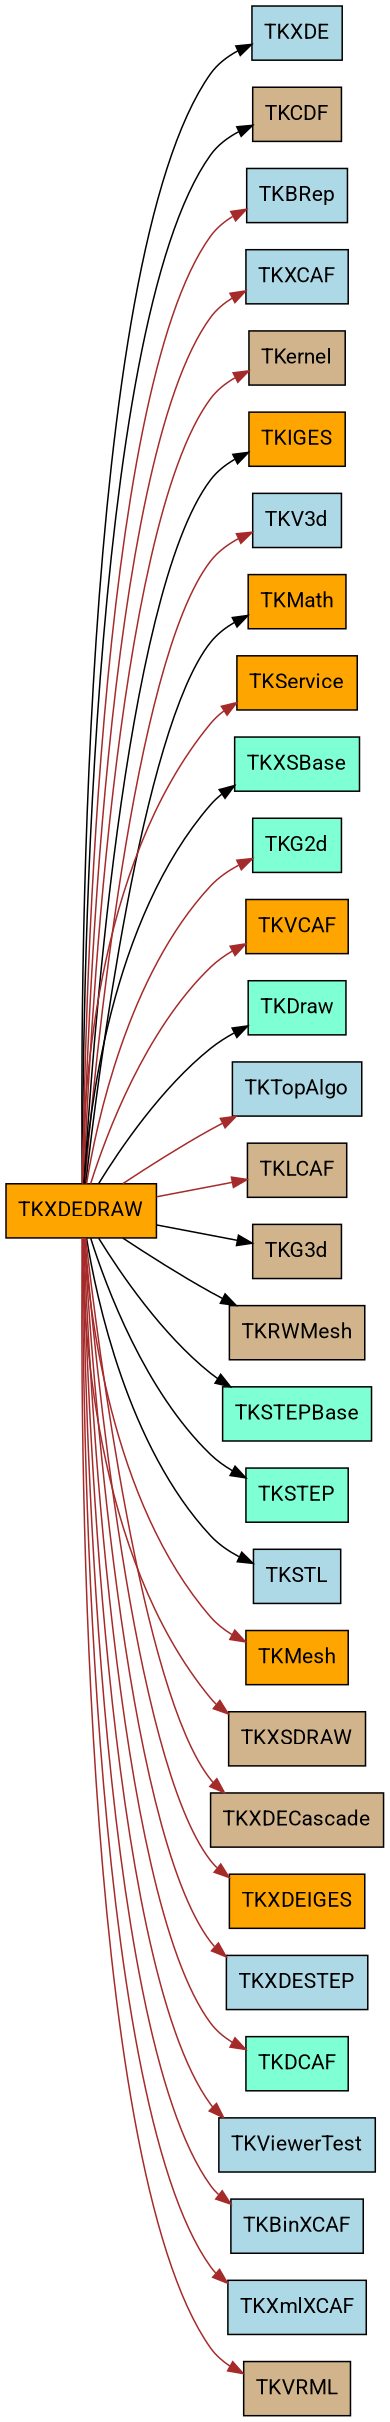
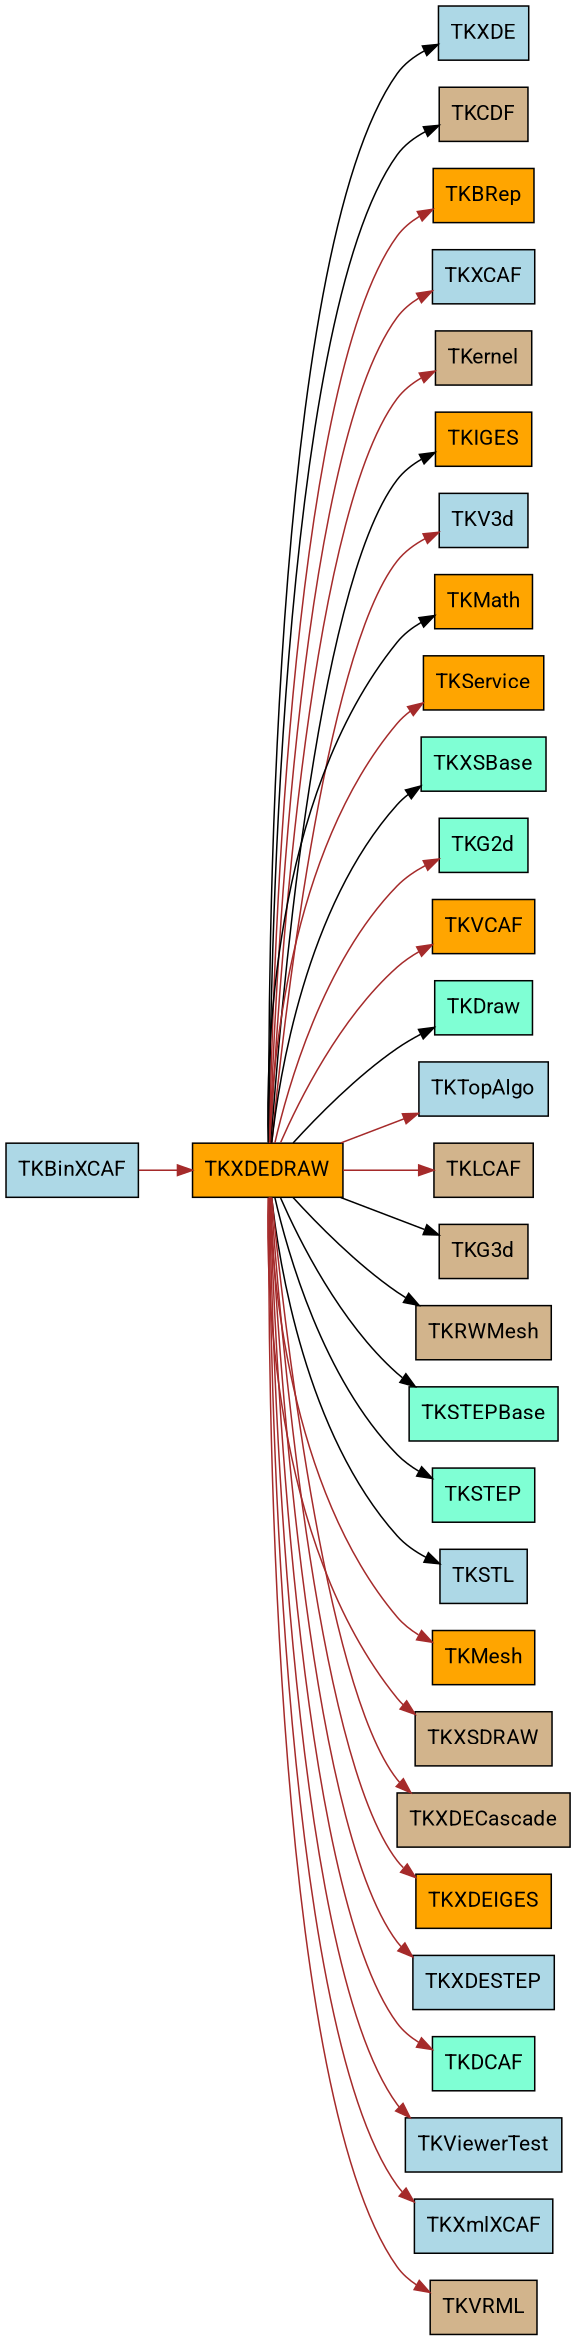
node "TKBRep": fillcolor lightblue -> orange
edge "TKXDEDRAW" -> "TKBinXCAF": reversed
